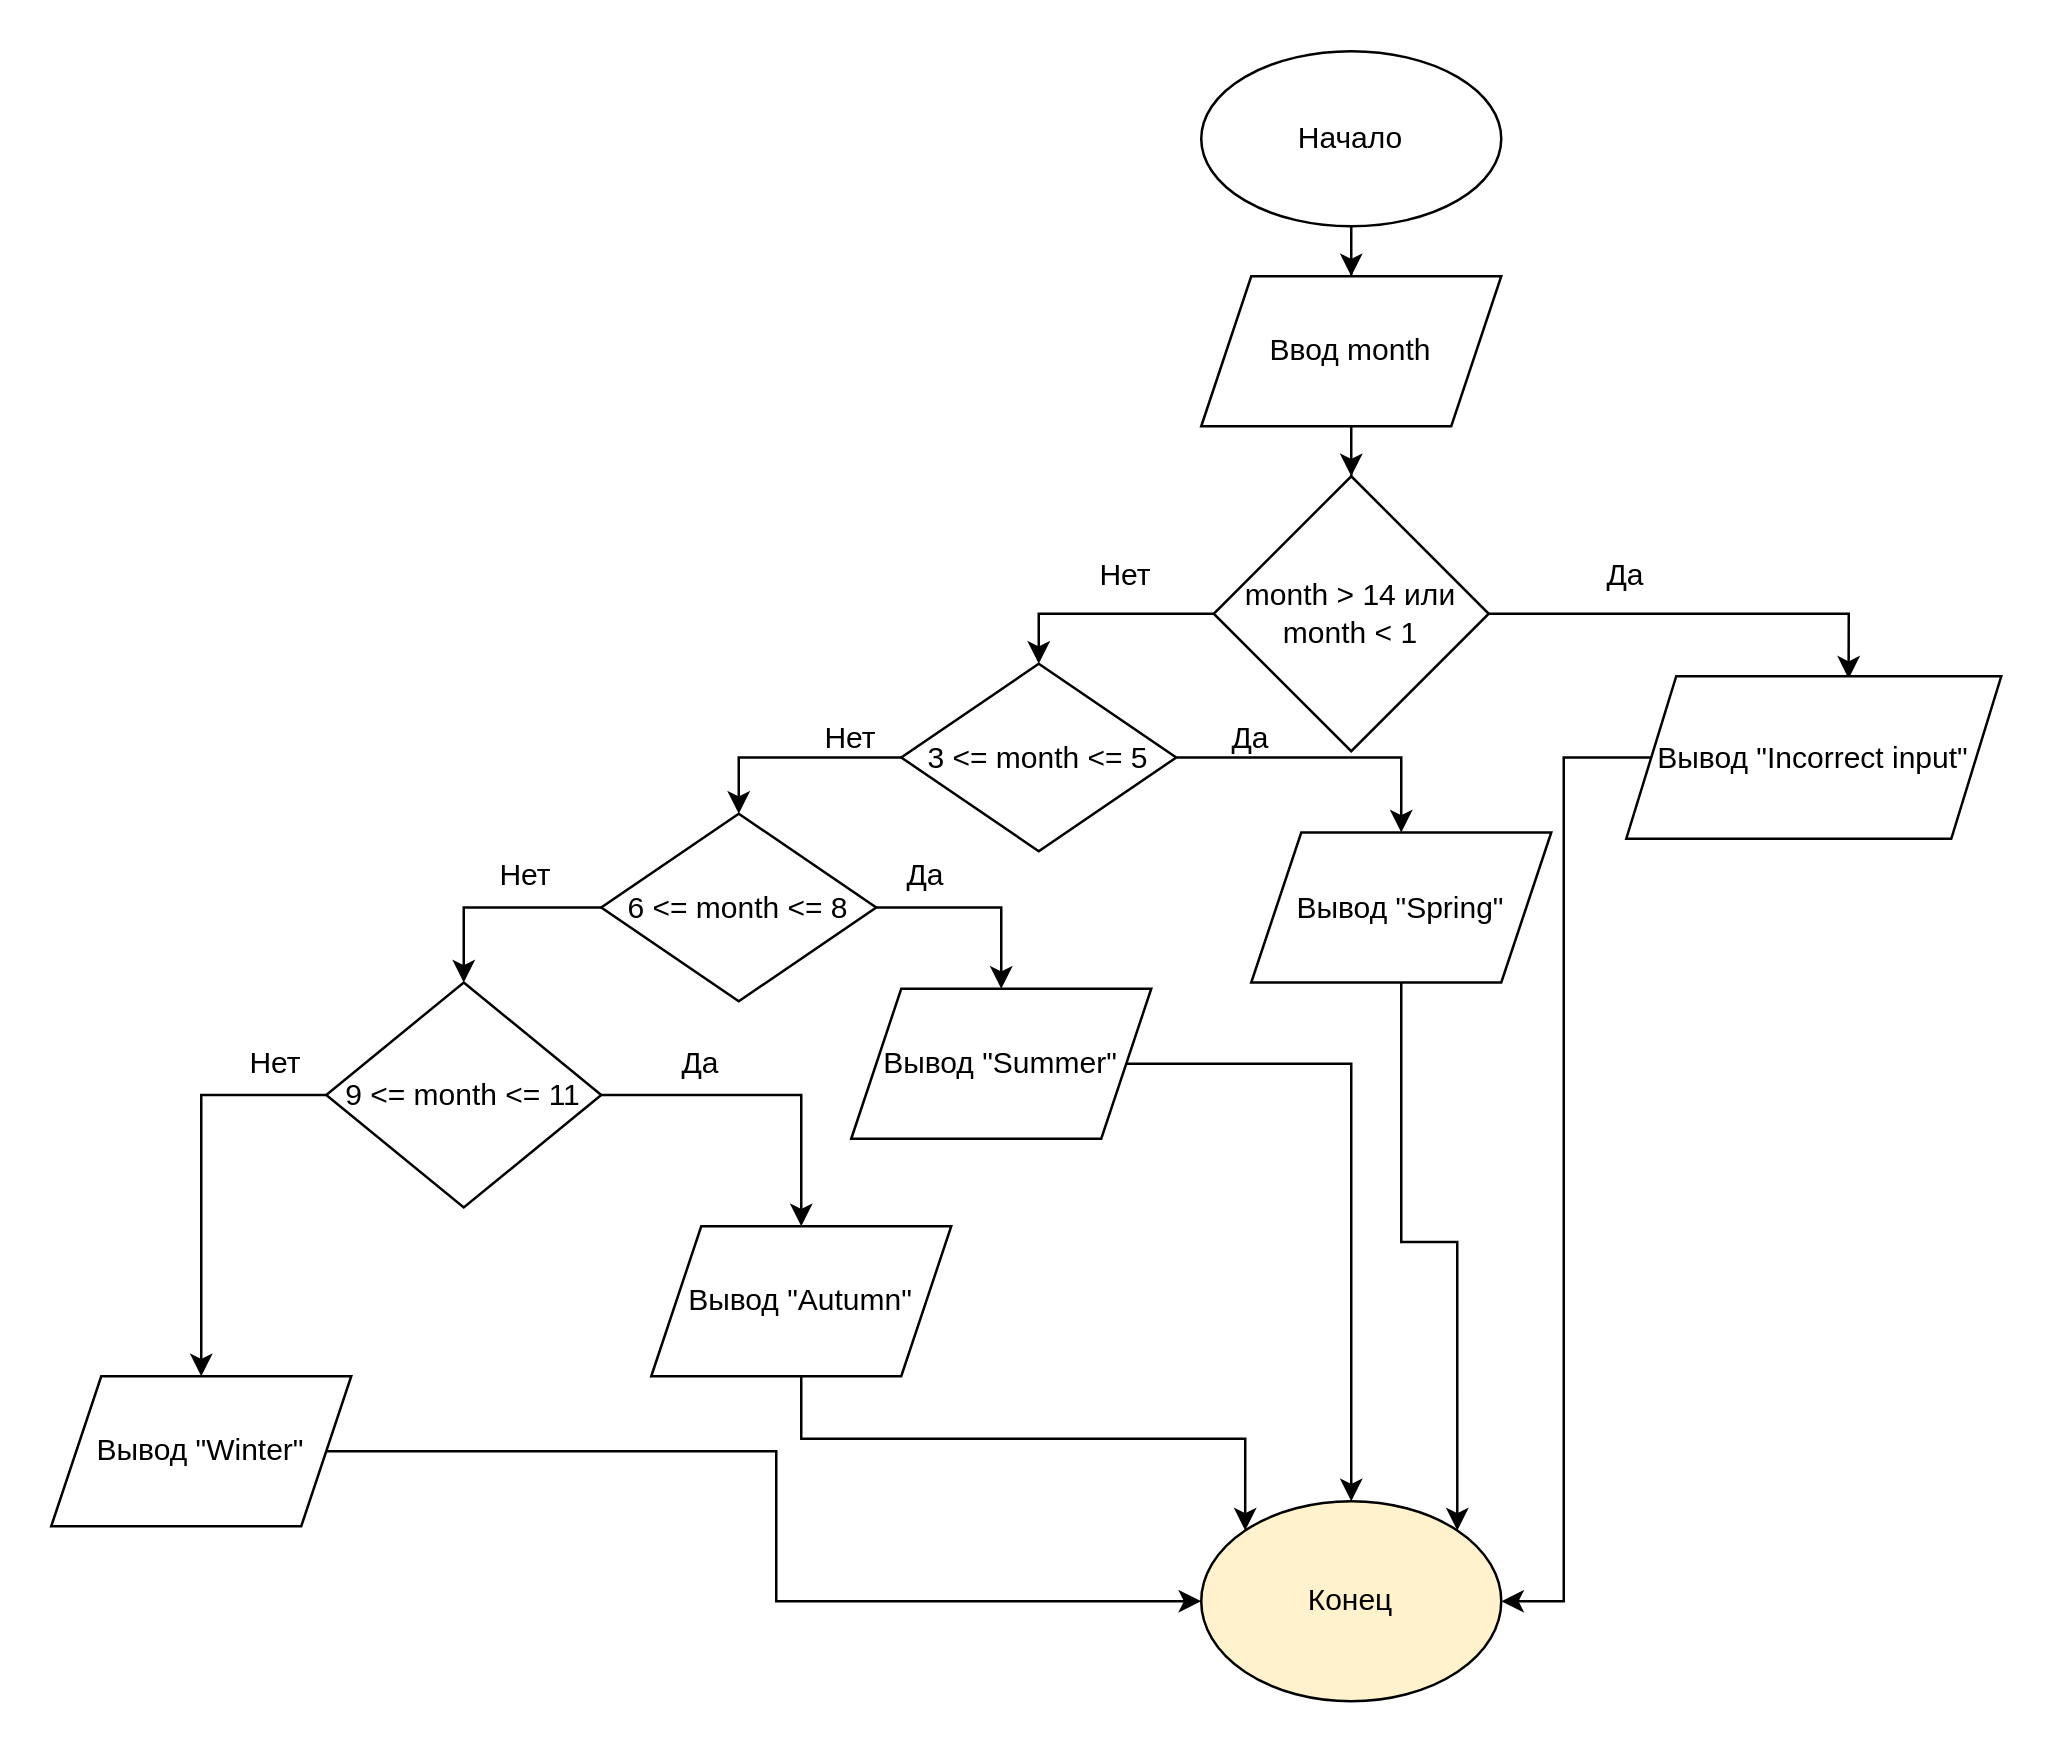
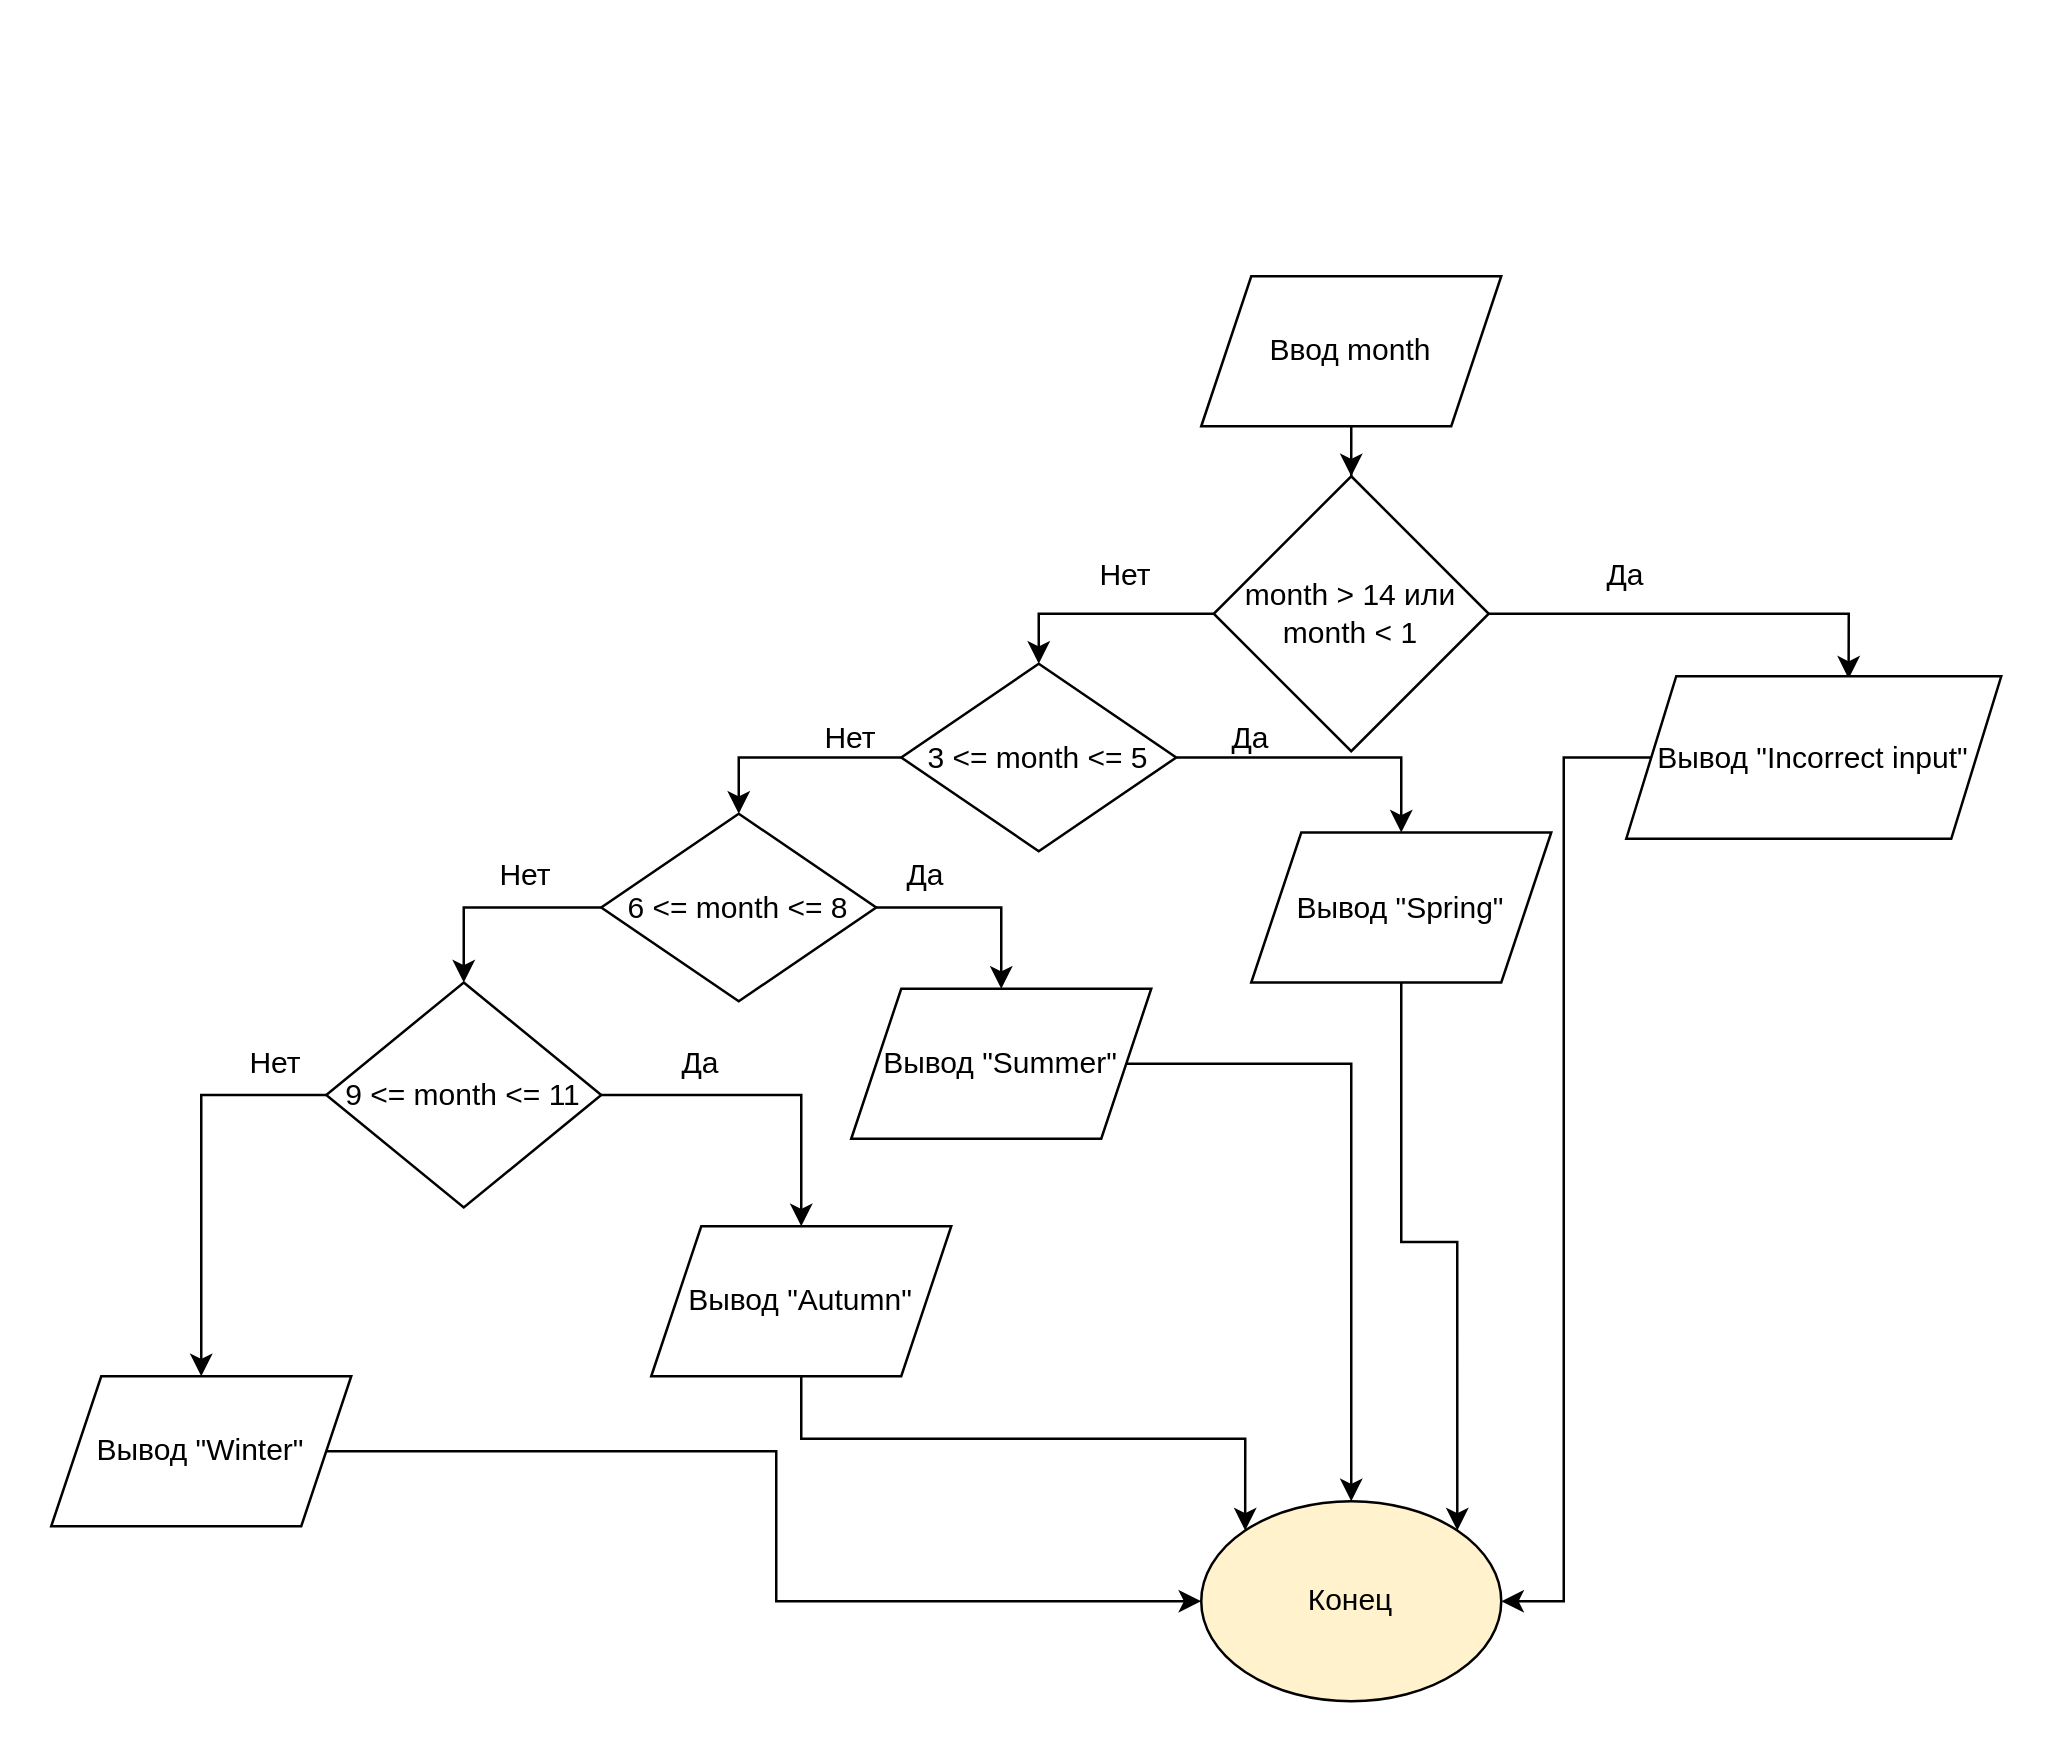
node "Начало": removed
edge "Начало" -> "Ввод month": removed
